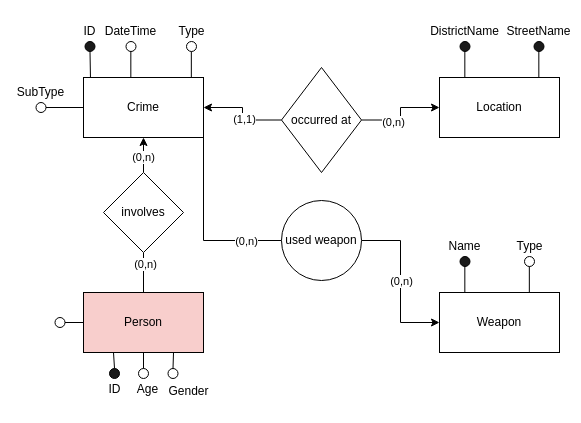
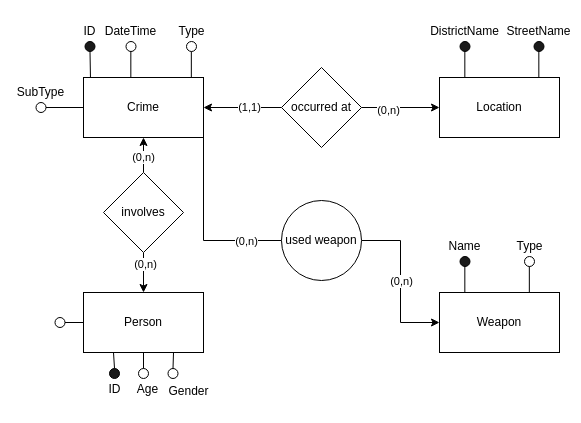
node "occurred at": size 80x105 -> 80x80
edge "involves" -- "Person": arrowhead none -> classic
node "Person": fillcolor #f8cecc -> #ffffff
